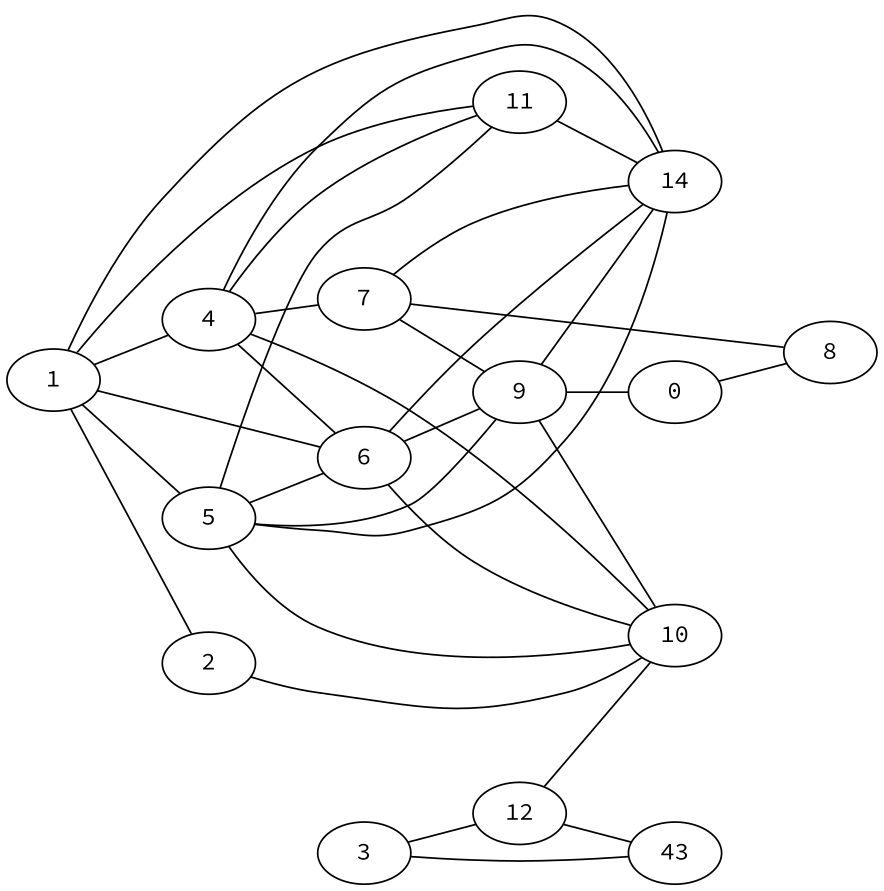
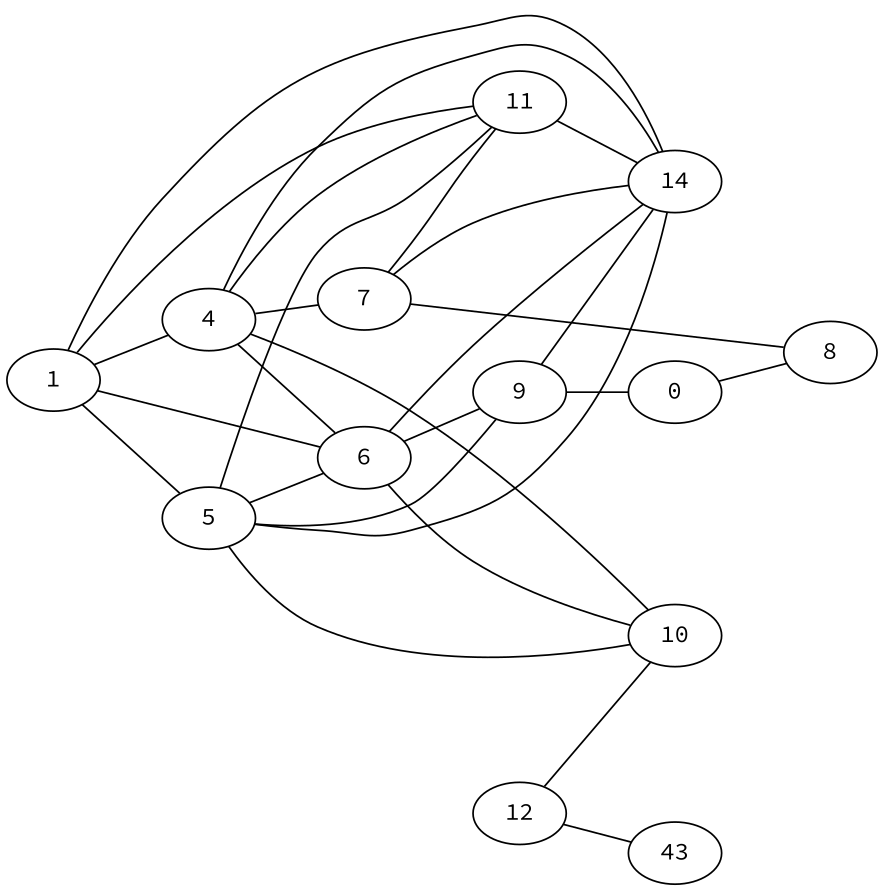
edge "7" -> "9": now "7" -> "11"
edge "9" -> "10": removed
node "2": removed
node "3": removed
